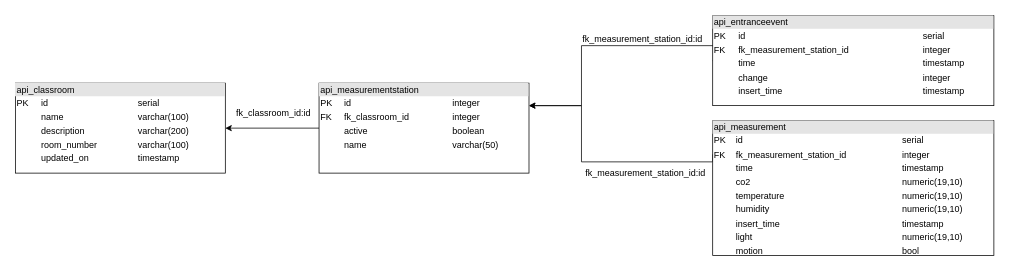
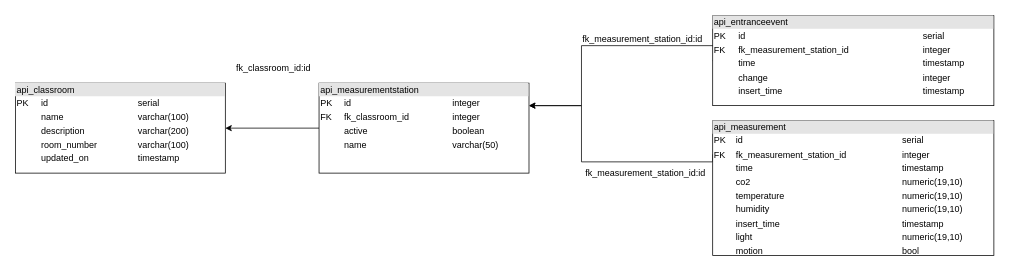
node "fk_classroom_id:id": moved (273, 113) -> (273, 68)
